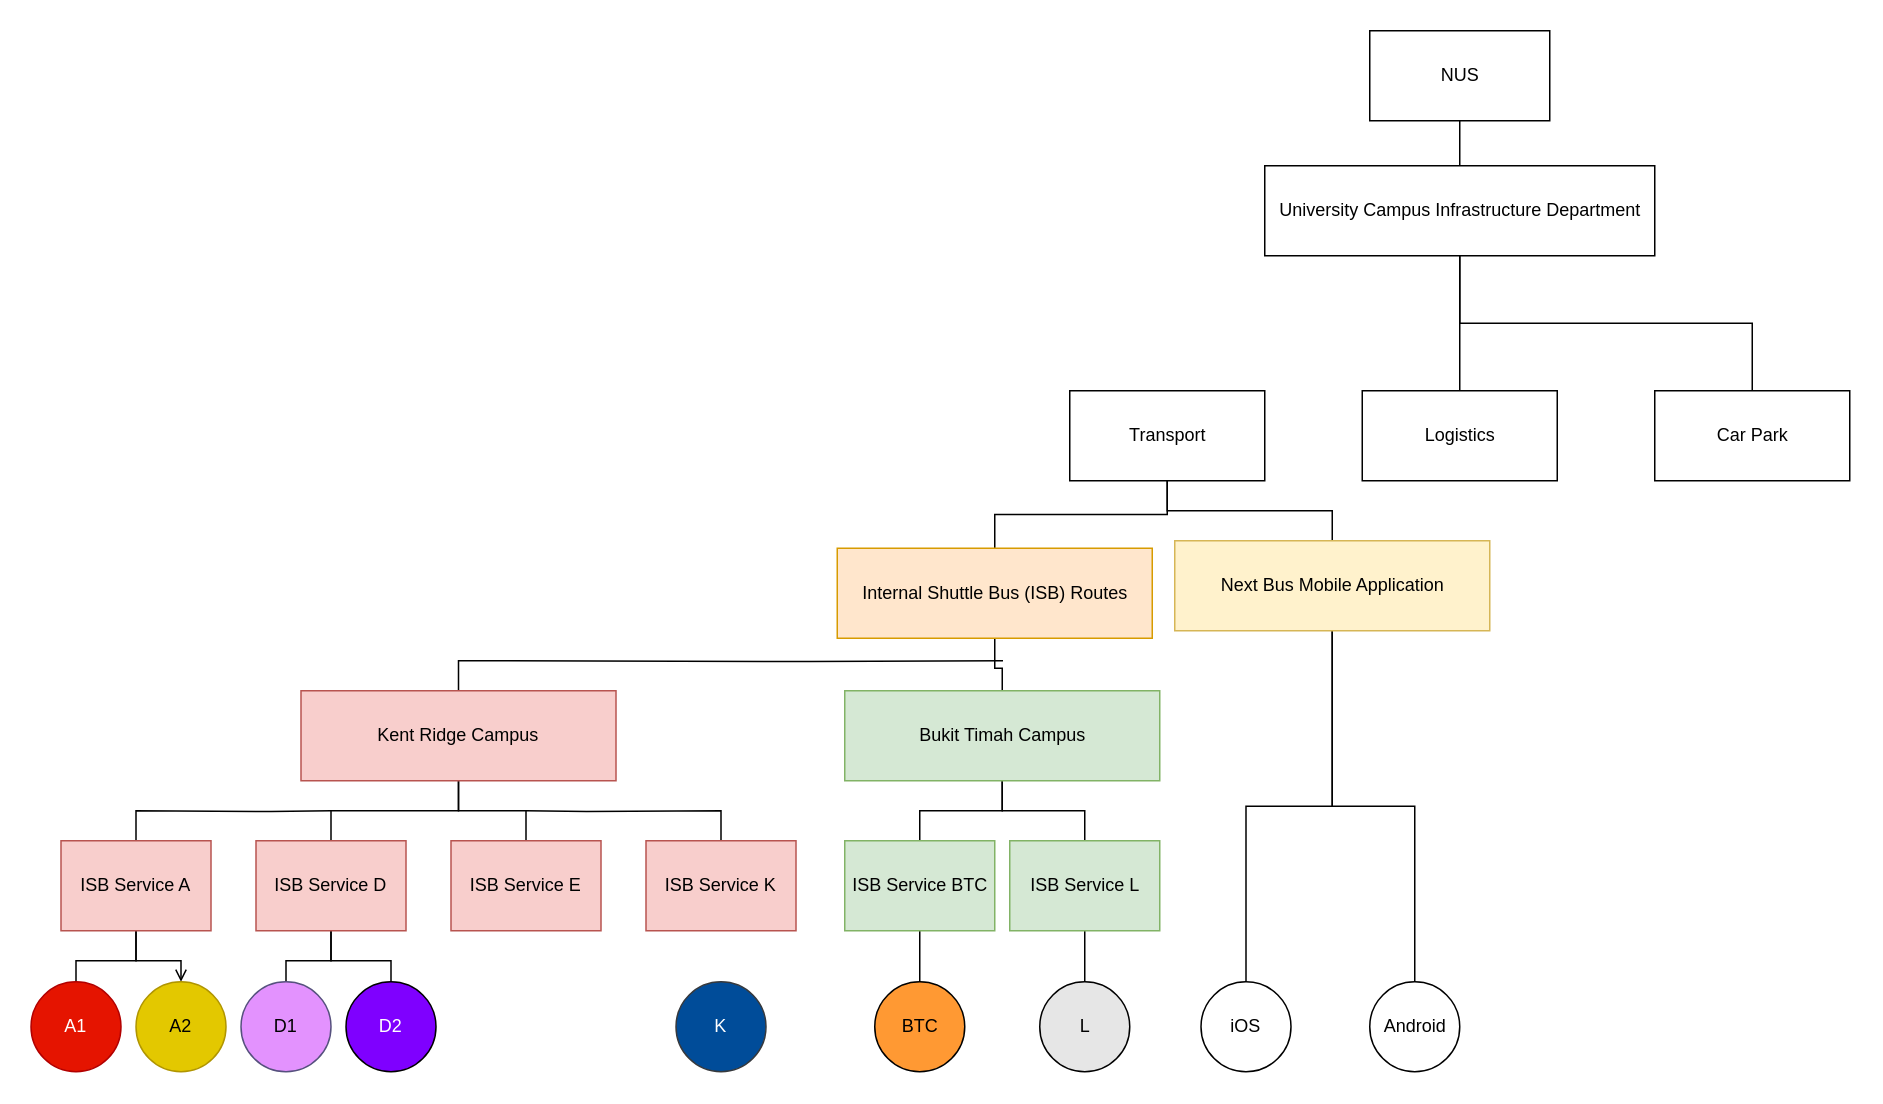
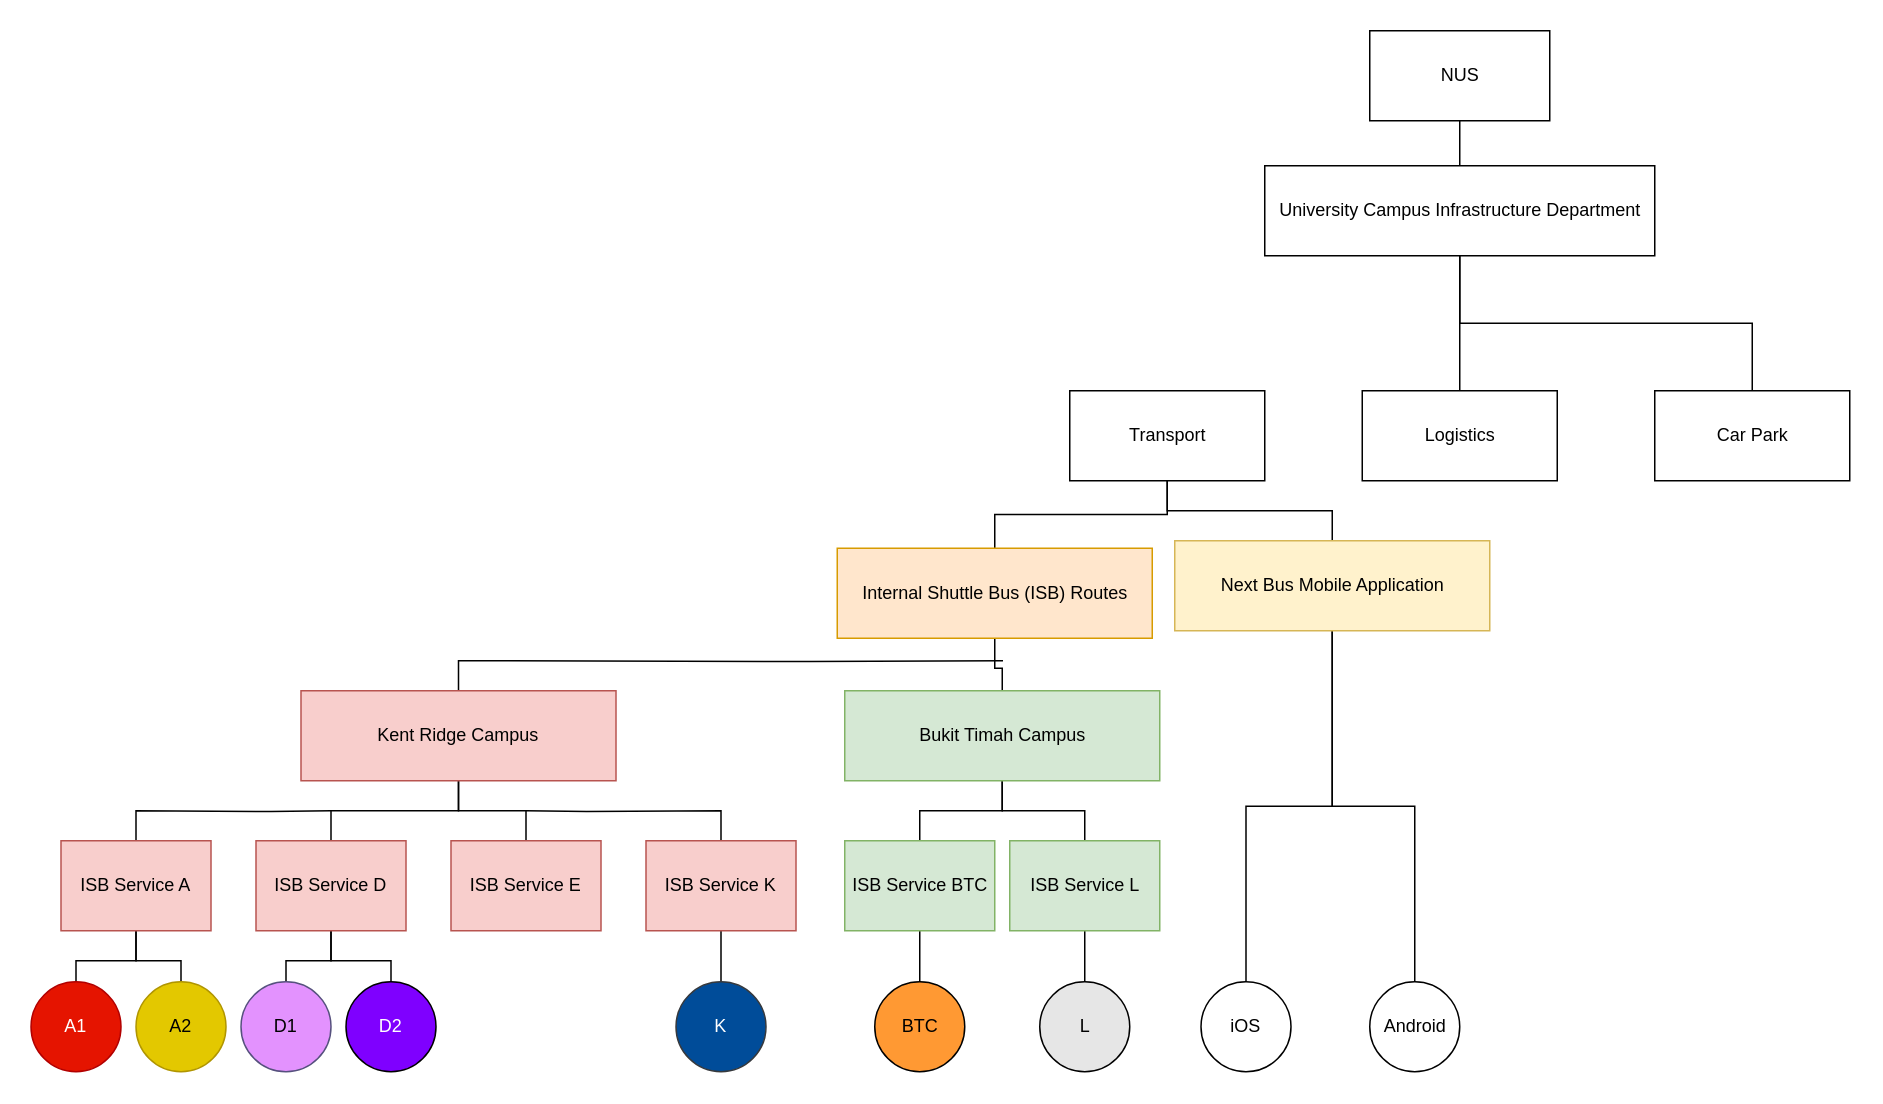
edge "ISB Service K" -- "K": added
edge "ISB Service A" -> "A2": arrowhead open -> none
